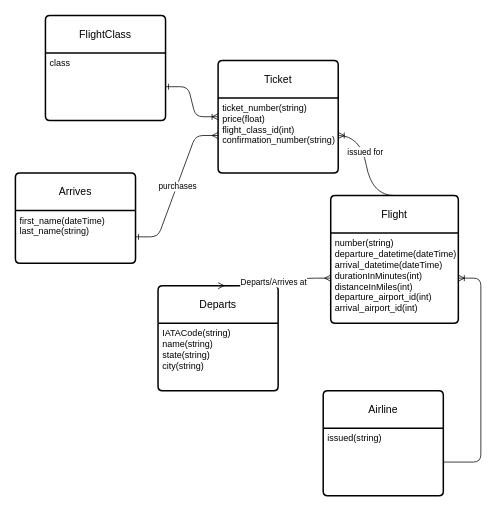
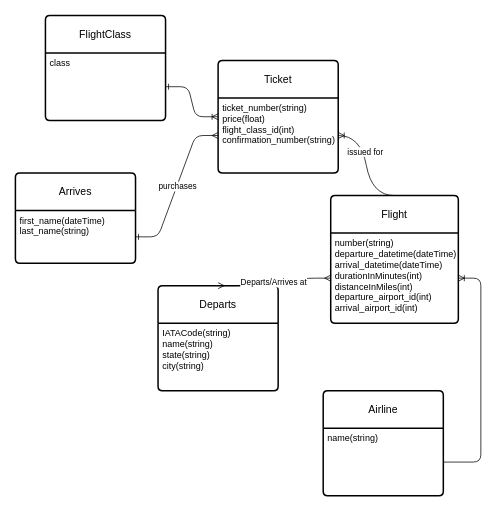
node "issued(string)": label "issued(string)" -> "name(string)"
